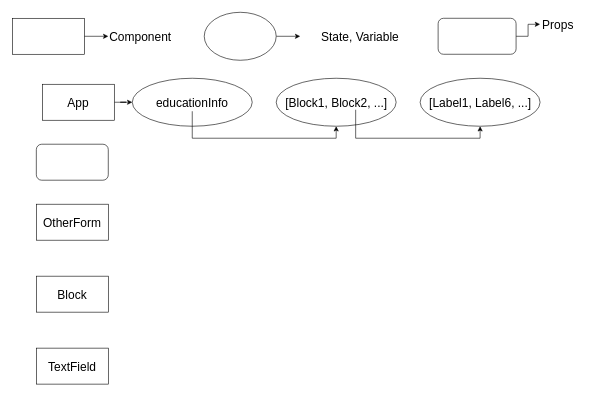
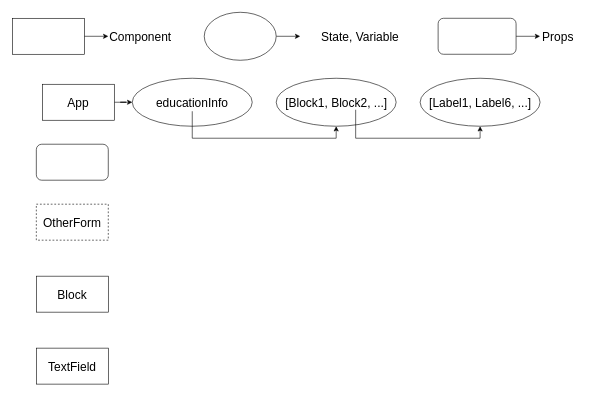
node "Props": moved (558, 24) -> (558, 36)
node "OtherForm": style solid -> dashed
